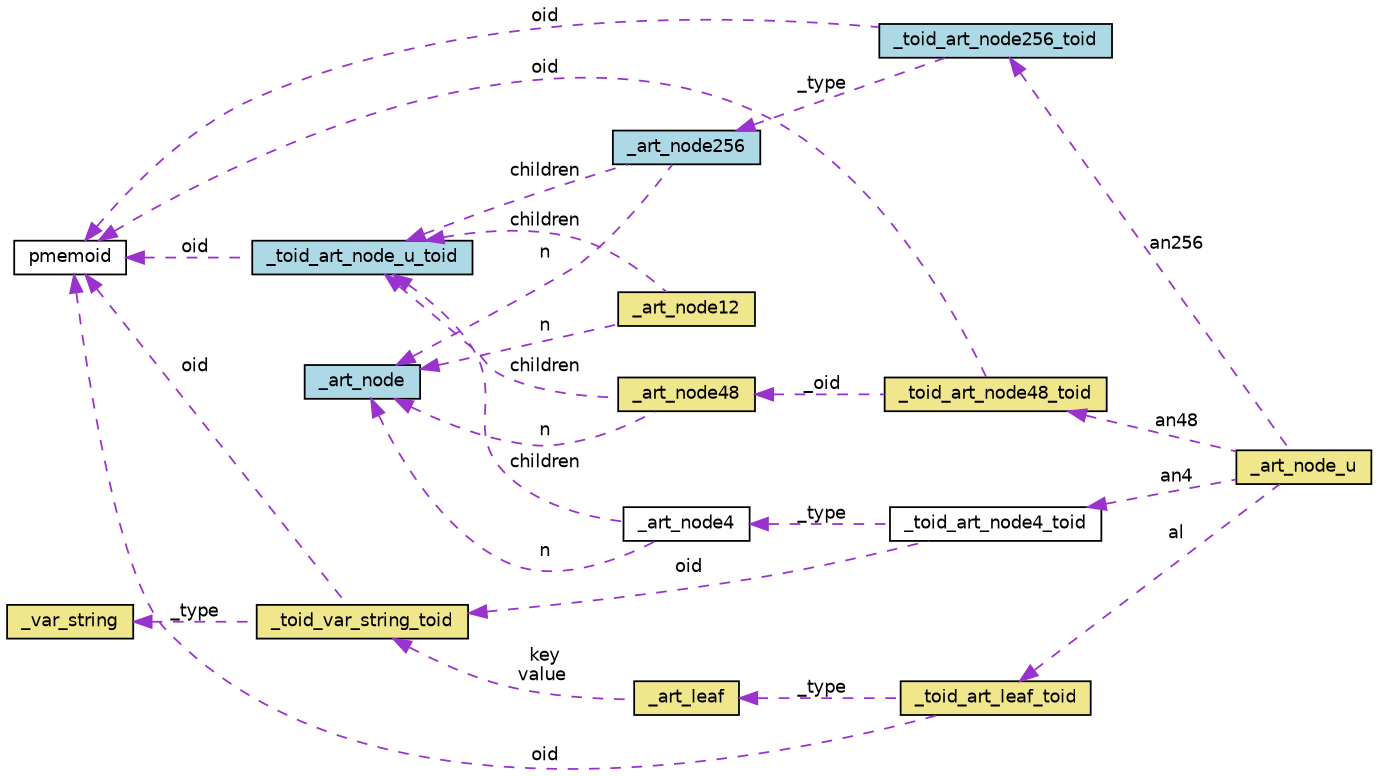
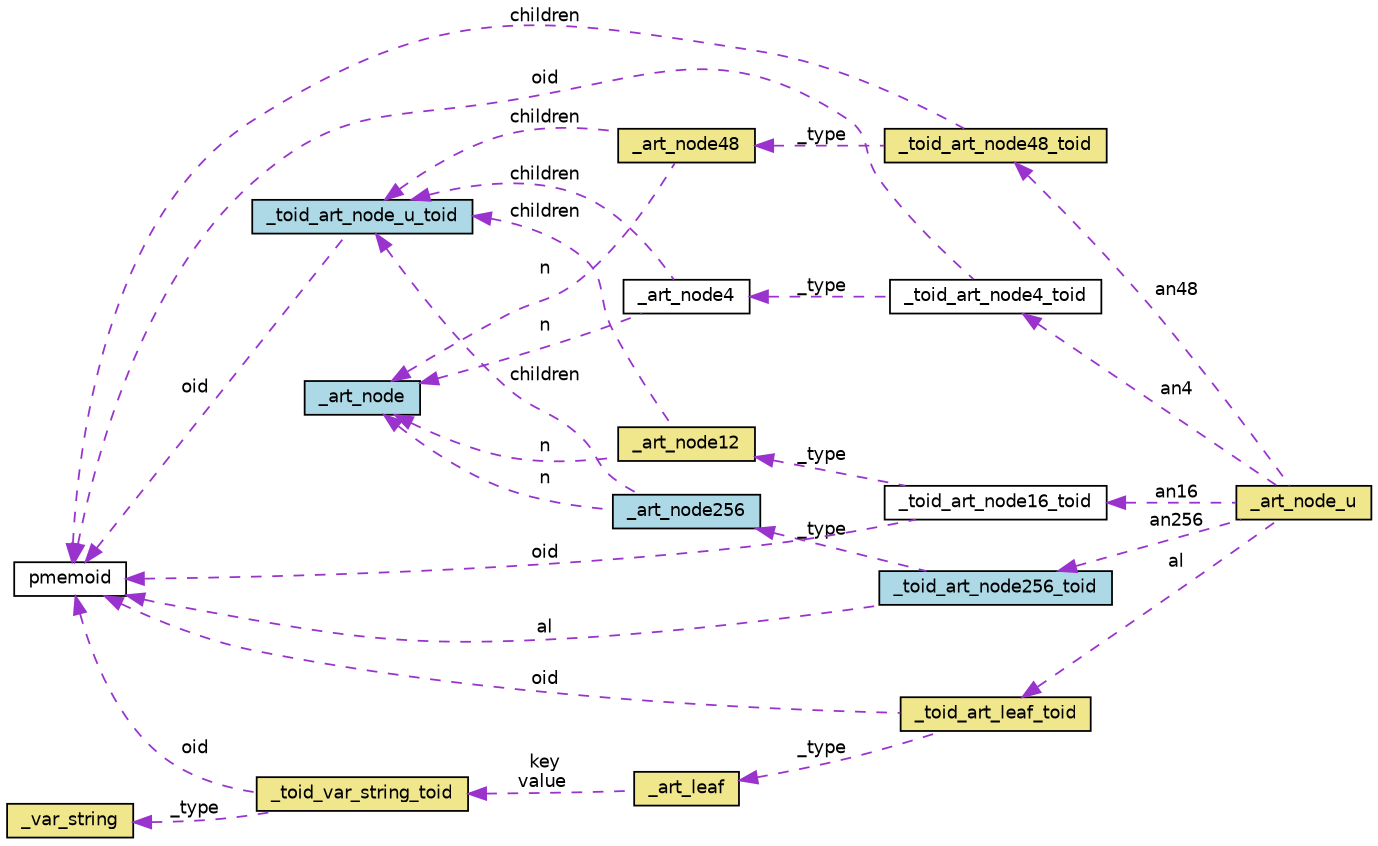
edge "_toid_art_node256_toid" -> "pmemoid": label " oid" -> " al"
edge "_toid_art_node48_toid" -> "pmemoid": label " oid" -> " children"
edge "_toid_art_node48_toid" -> "_art_node48": label " _oid" -> " _type"
node "_toid_art_node16_toid": added
edge "_toid_art_node4_toid" -> "_toid_var_string_toid": now "_toid_art_node4_toid" -> "pmemoid"
